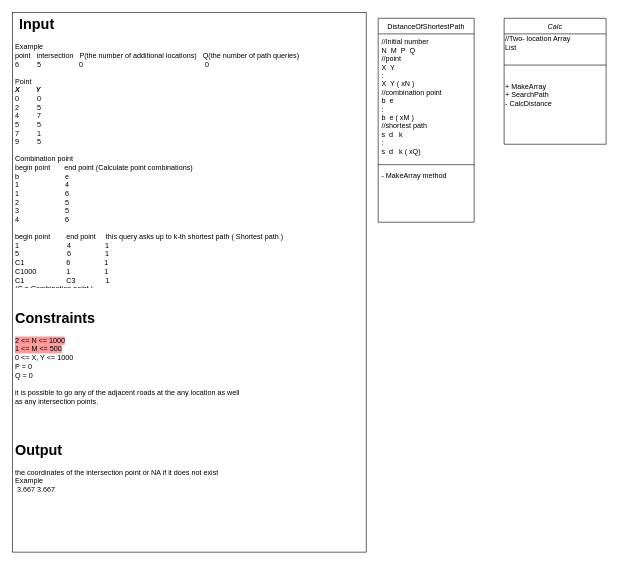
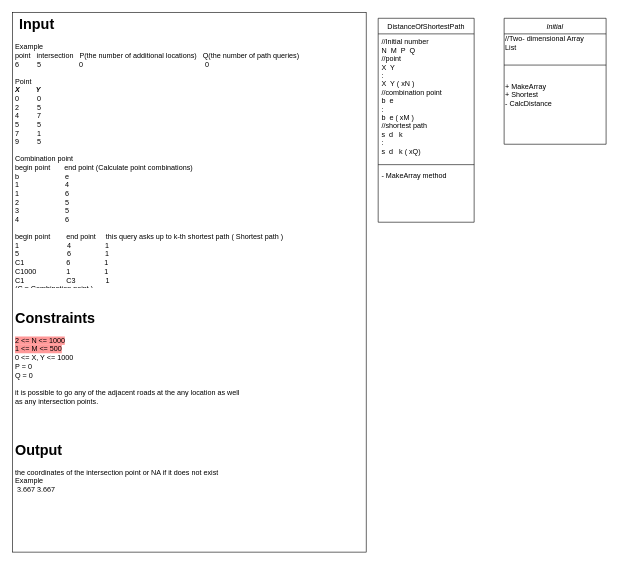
node "Calc": label "Calc" -> "Initial"
node "//Two- location Array List": label "//Two- location Array List" -> "//Two- dimensional Array List"
node "+ MakeArray + SearchPath - CalcDistance": label "+ MakeArray + SearchPath - CalcDistance" -> "+ MakeArray + Shortest - CalcDistance"
